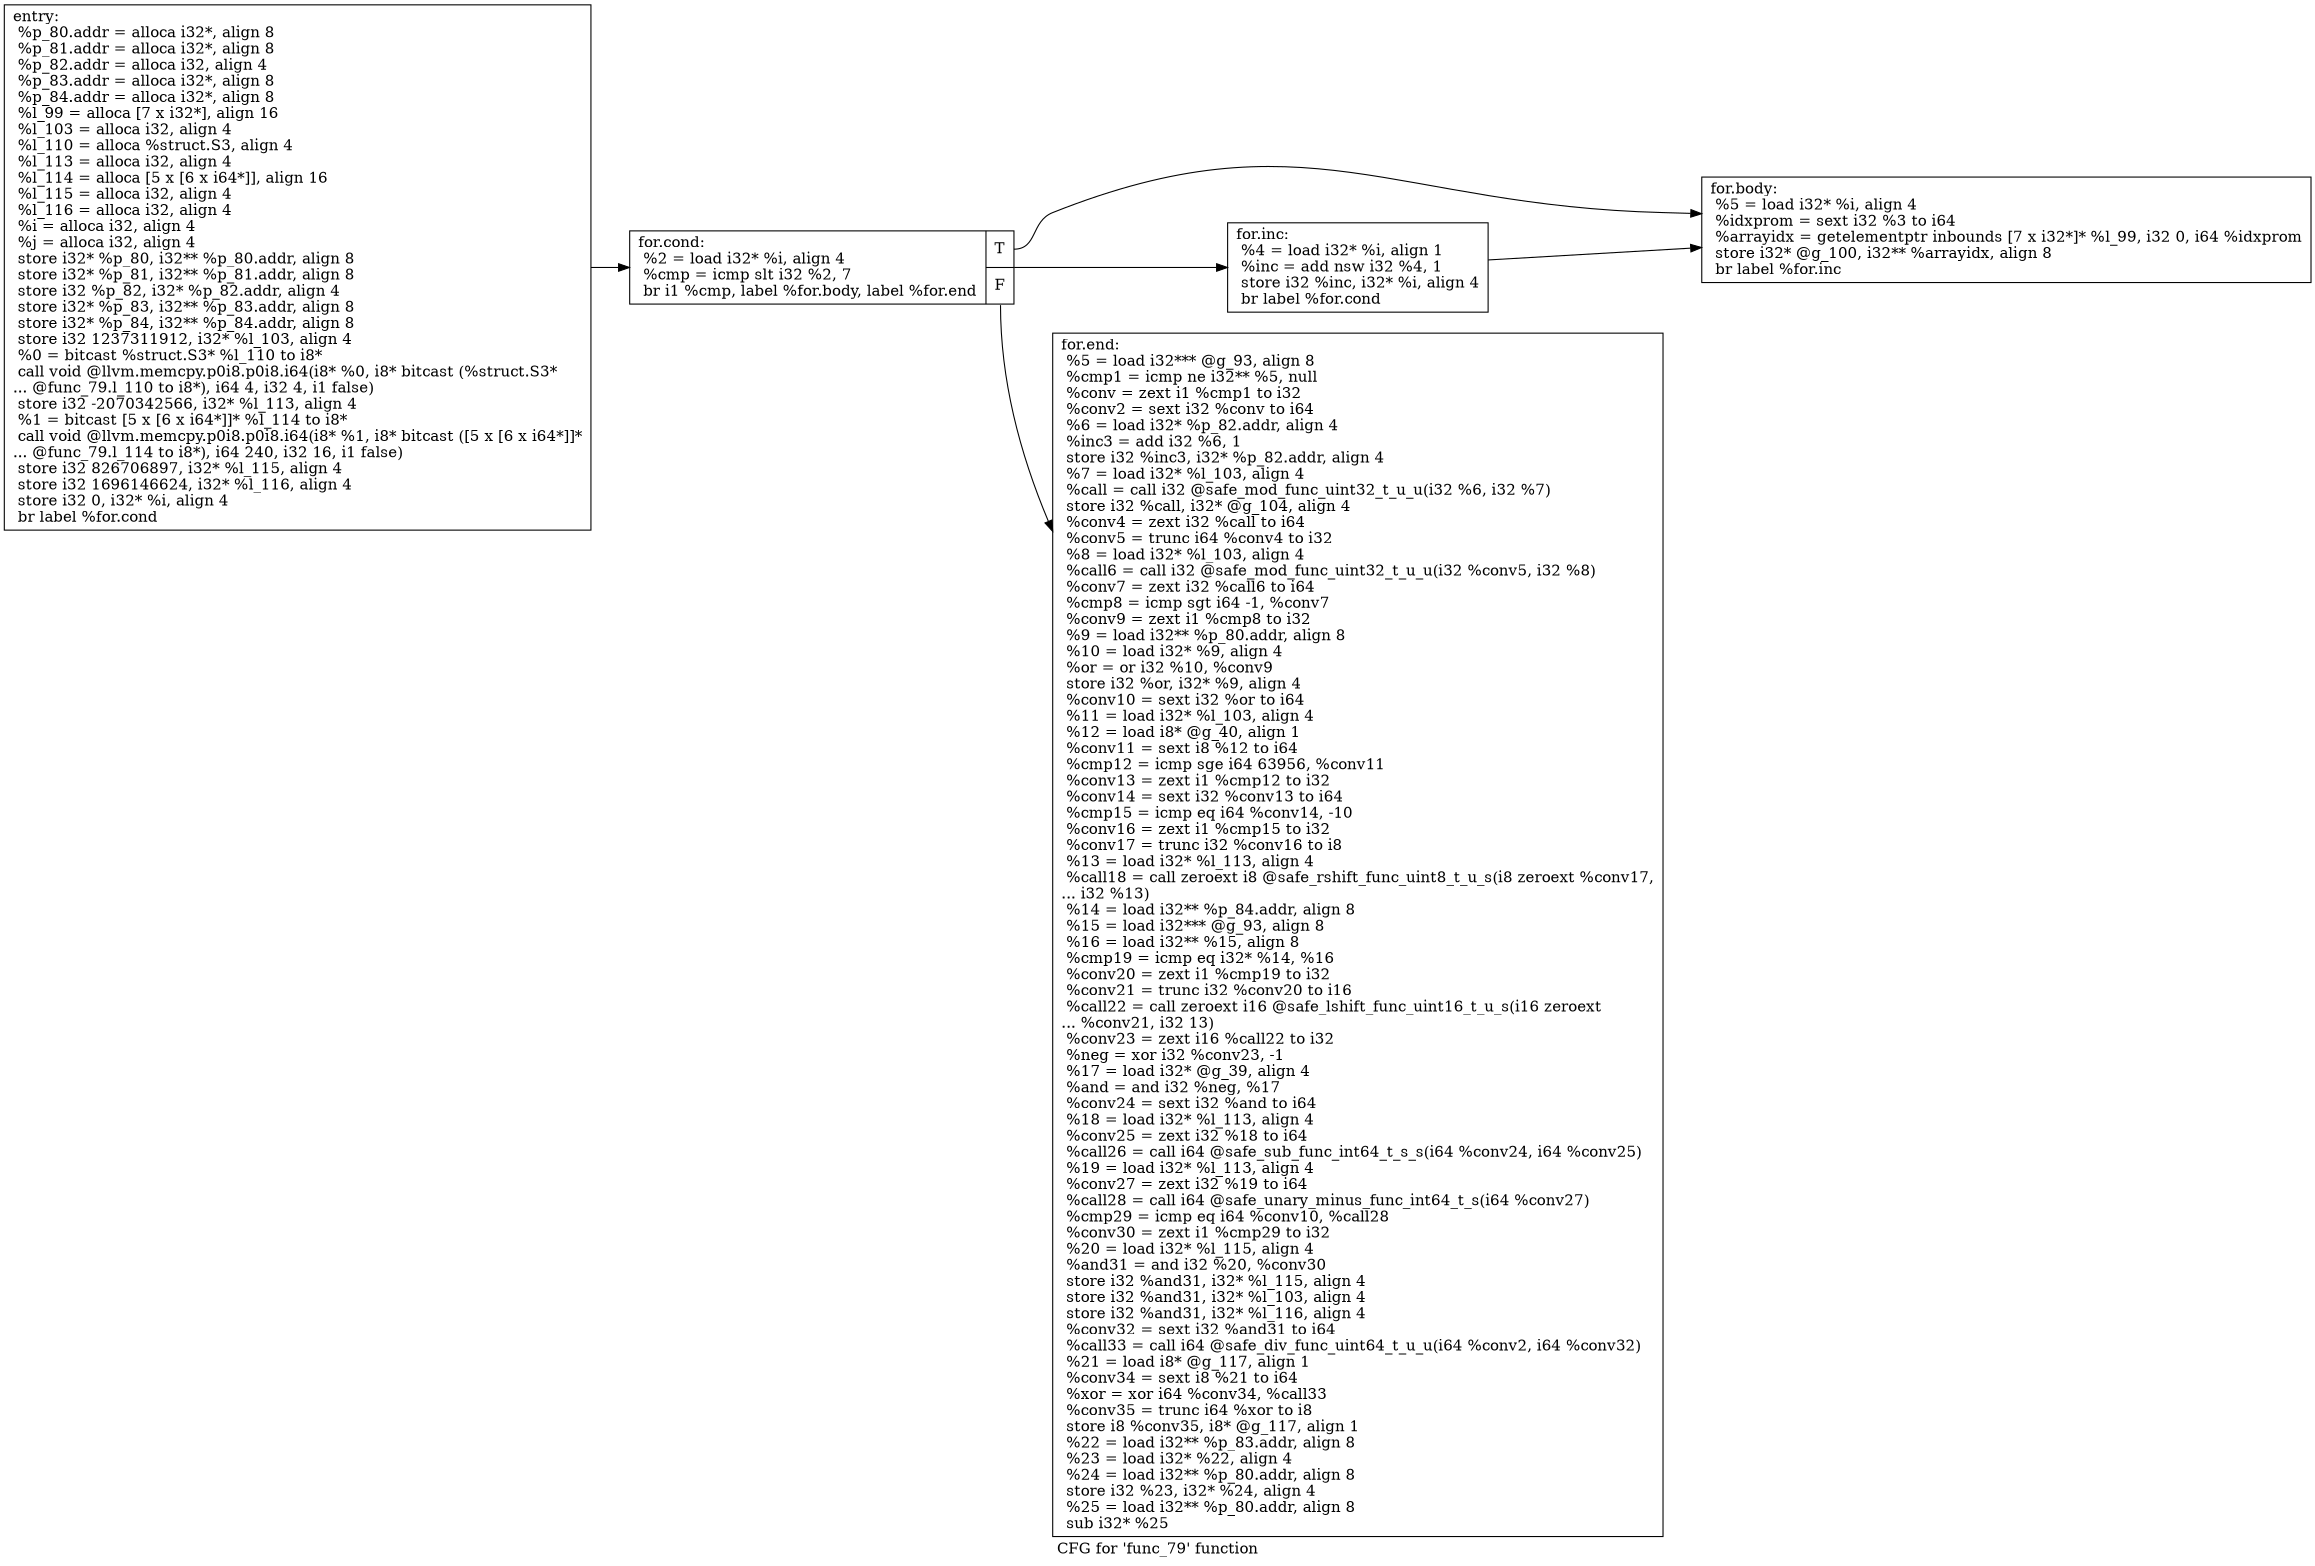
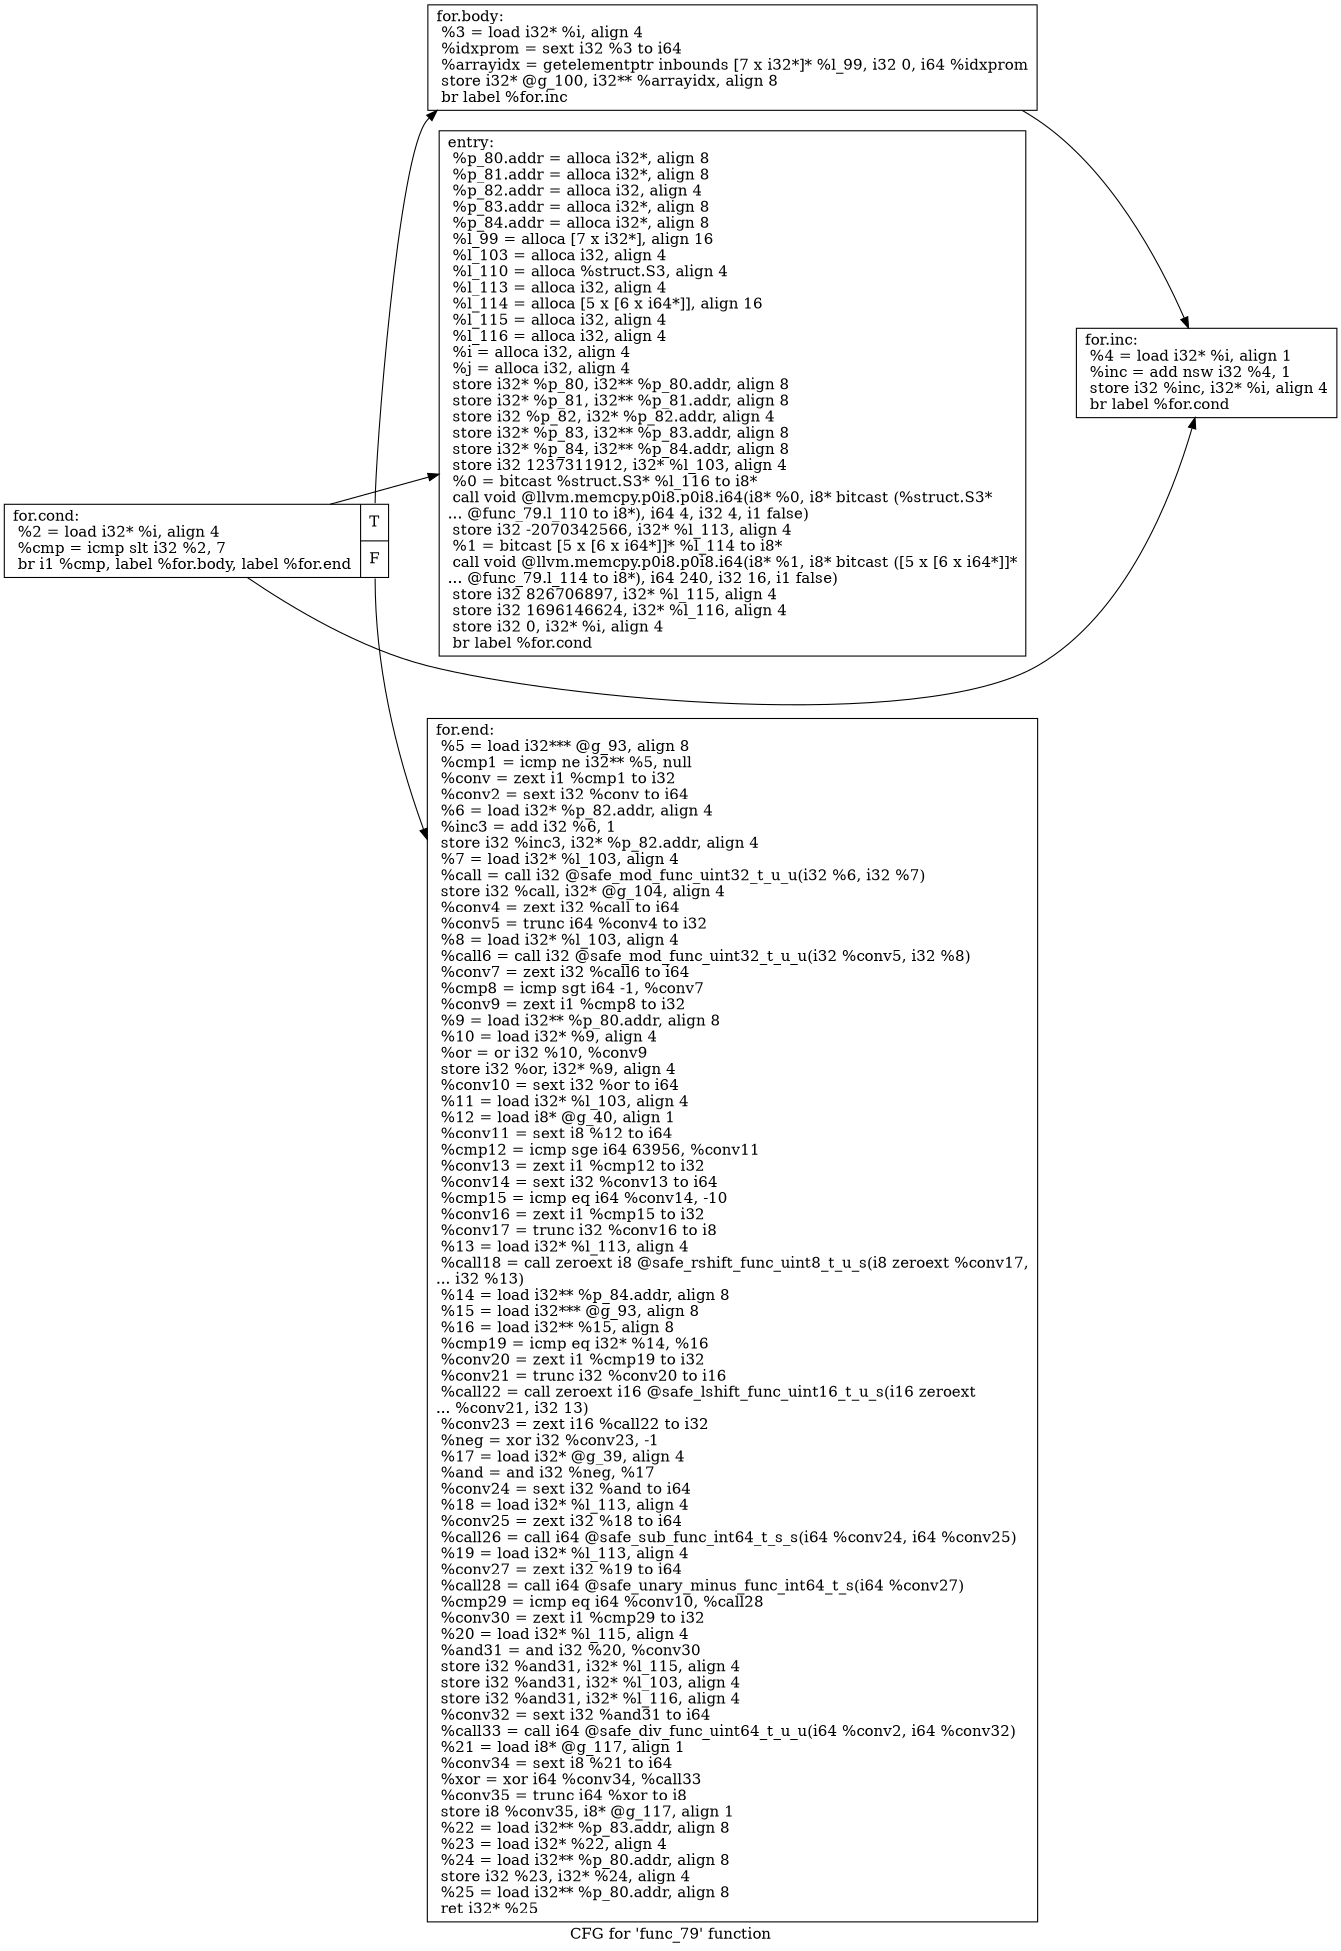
node "for.body:": text "%5 = load i32* %i, align 4" -> "%3 = load i32* %i, align 4"
edge "for.inc:" -> "for.body:": reversed
edge "entry:" -> "for.cond:": reversed
node "entry:": text "%0 = bitcast %struct.S3* %l_110 to i8*" -> "%0 = bitcast %struct.S3* %l_116 to i8*"
node "for.end:": text "sub i32* %25" -> "ret i32* %25"
